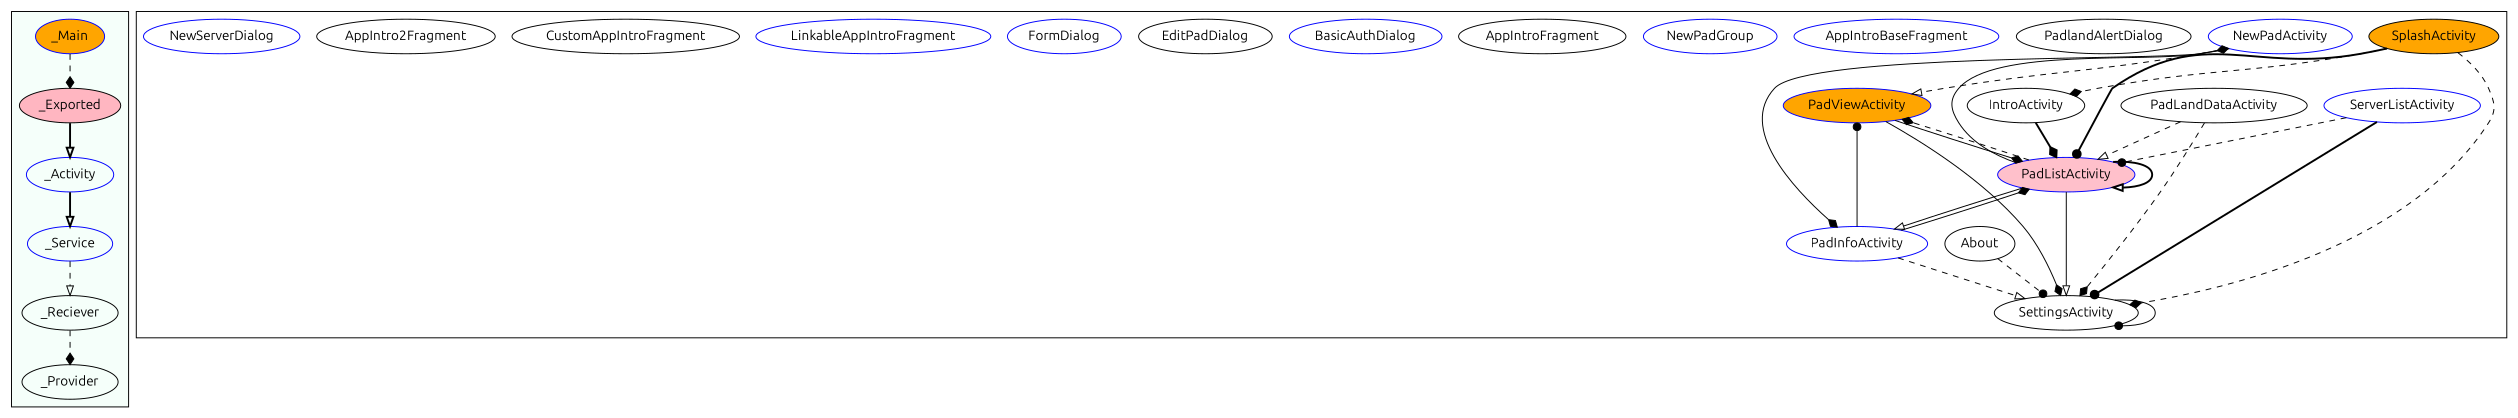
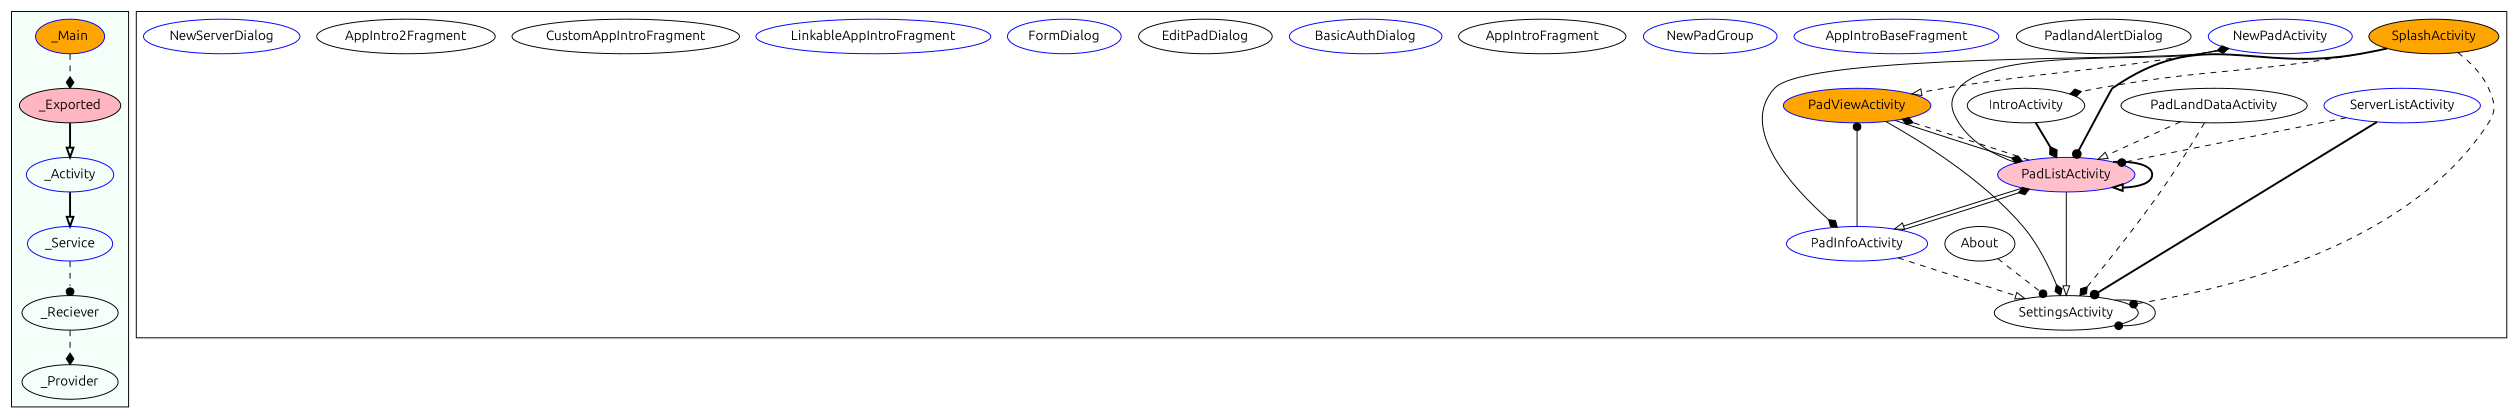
edge "SplashActivity" -> "SettingsActivity": arrowhead diamond -> dot
edge "_Service" -> "_Reciever": arrowhead onormal -> dot
